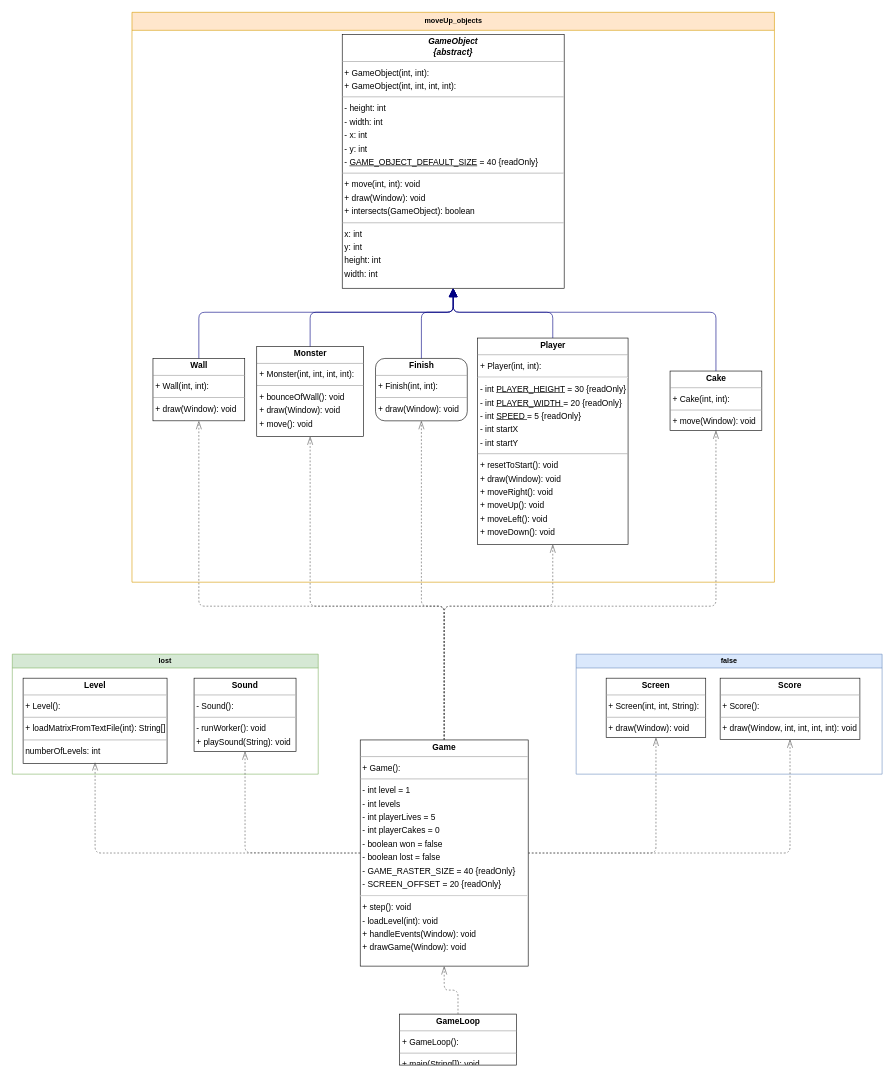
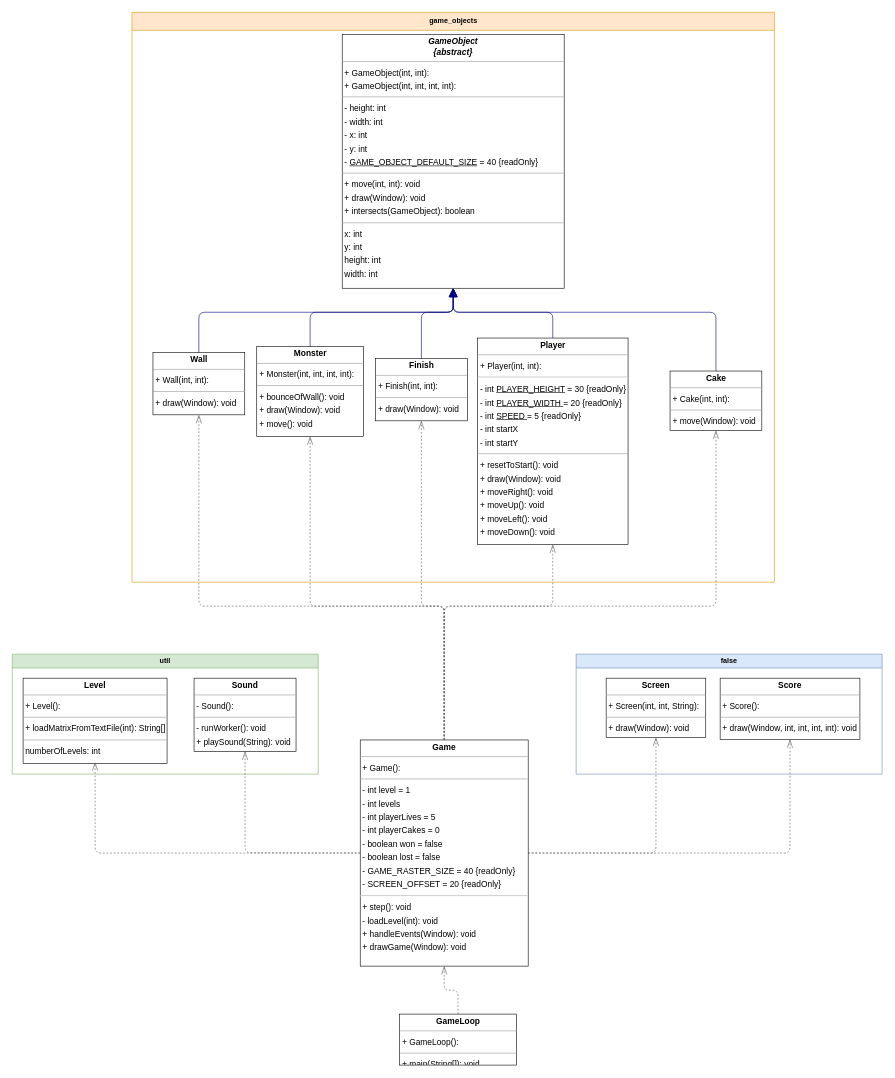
node "moveUp_objects": label "moveUp_objects" -> "game_objects"
node "Wall + Wall(int, int): + draw(Window): void": moved (199, 390) -> (199, 384)
node "Finish + Finish(int, int): + draw(Window): void": shape rounded rectangle -> rectangle
node "lost": label "lost" -> "util"
